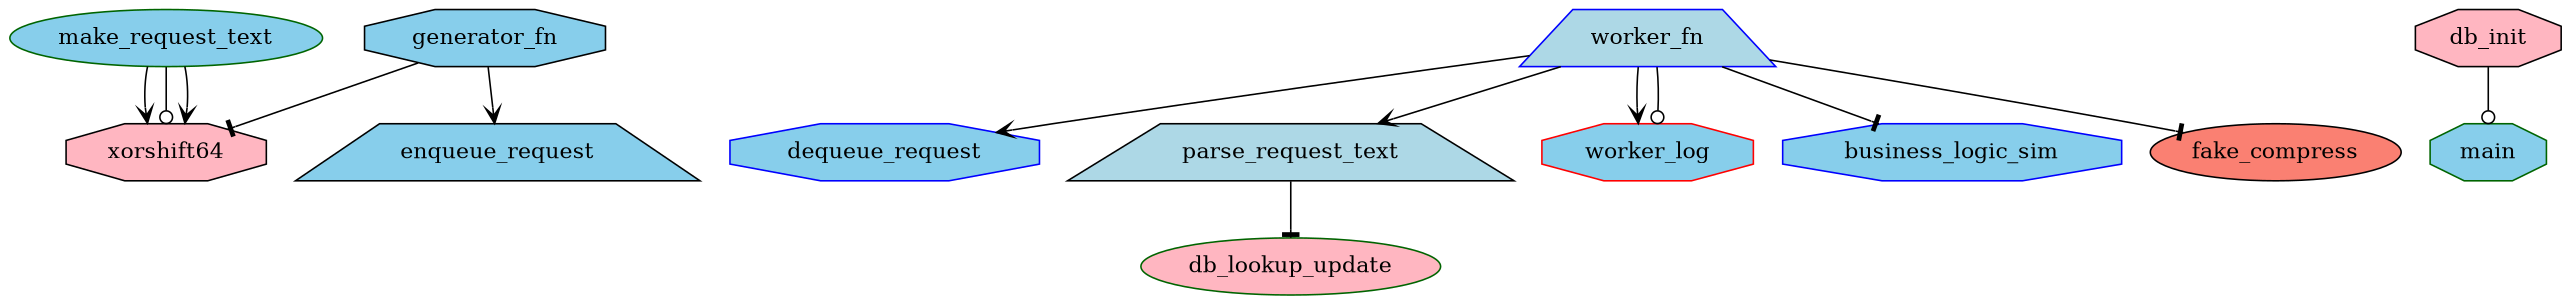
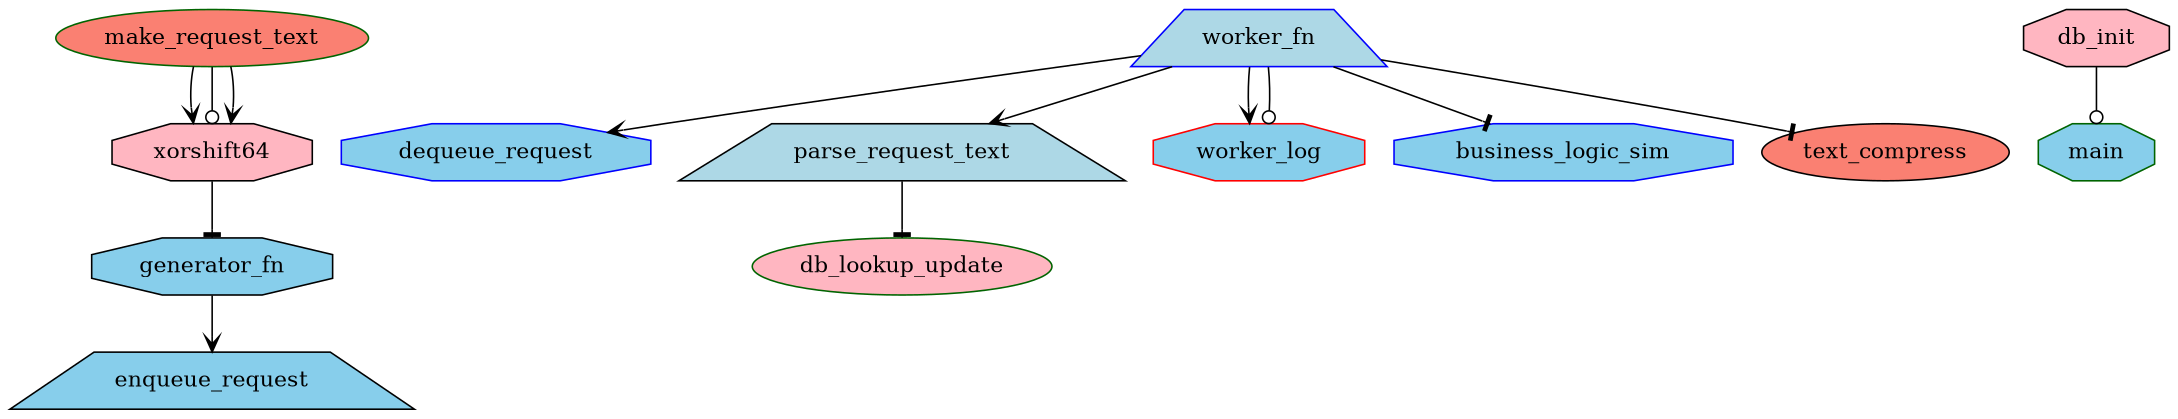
node "make_request_text": fillcolor skyblue -> salmon
edge "generator_fn" -> "xorshift64": reversed
node "fake_compress": label "fake_compress" -> "text_compress"
